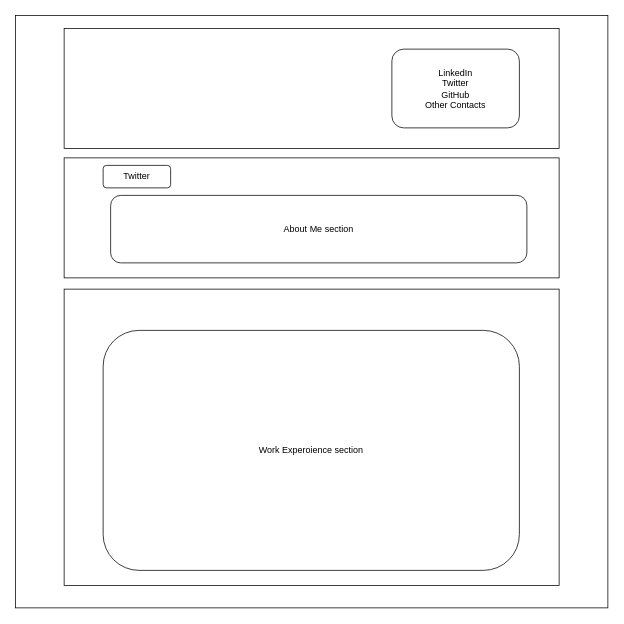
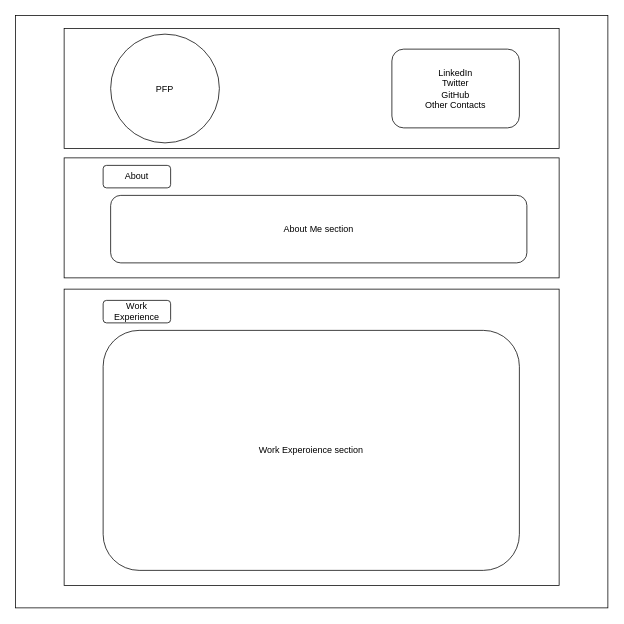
node "PFP": added
node "Twitter": label "Twitter" -> "About"
node "Work Experience": added
